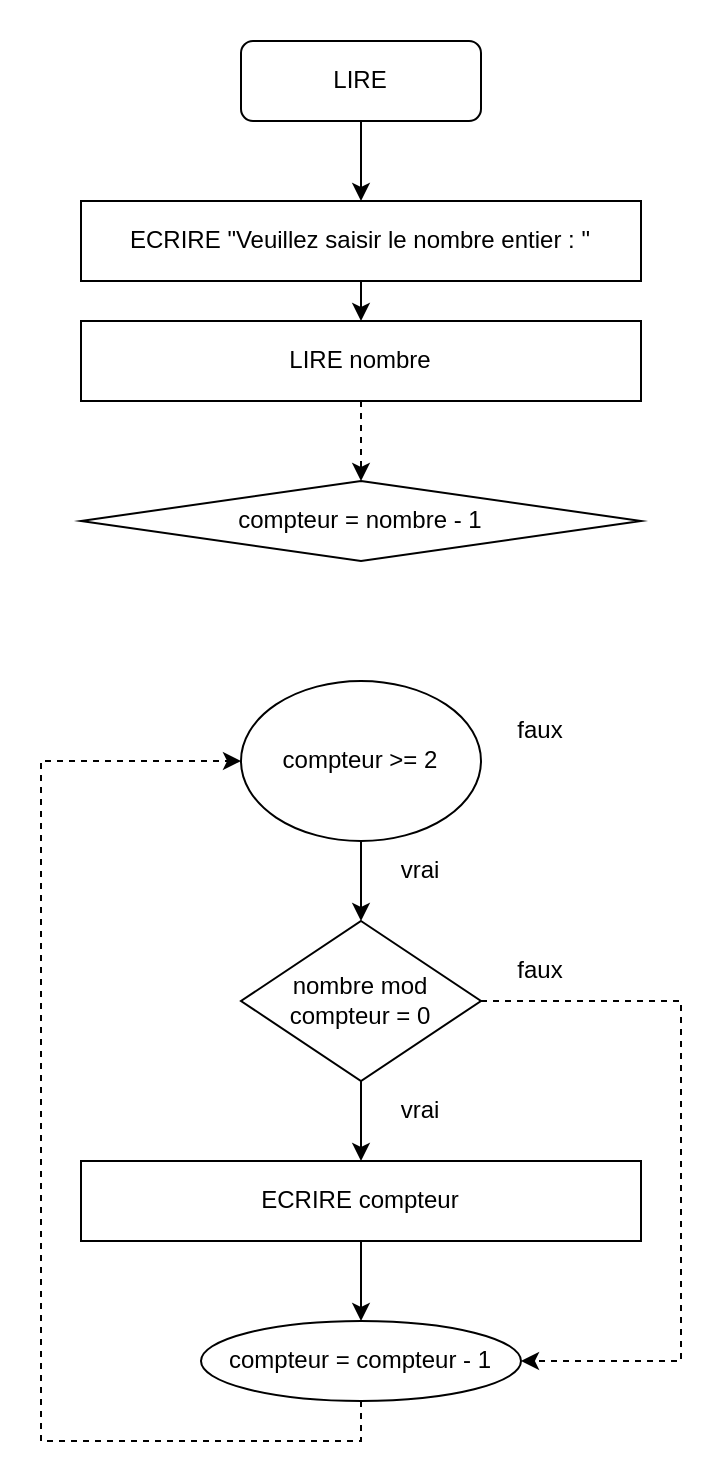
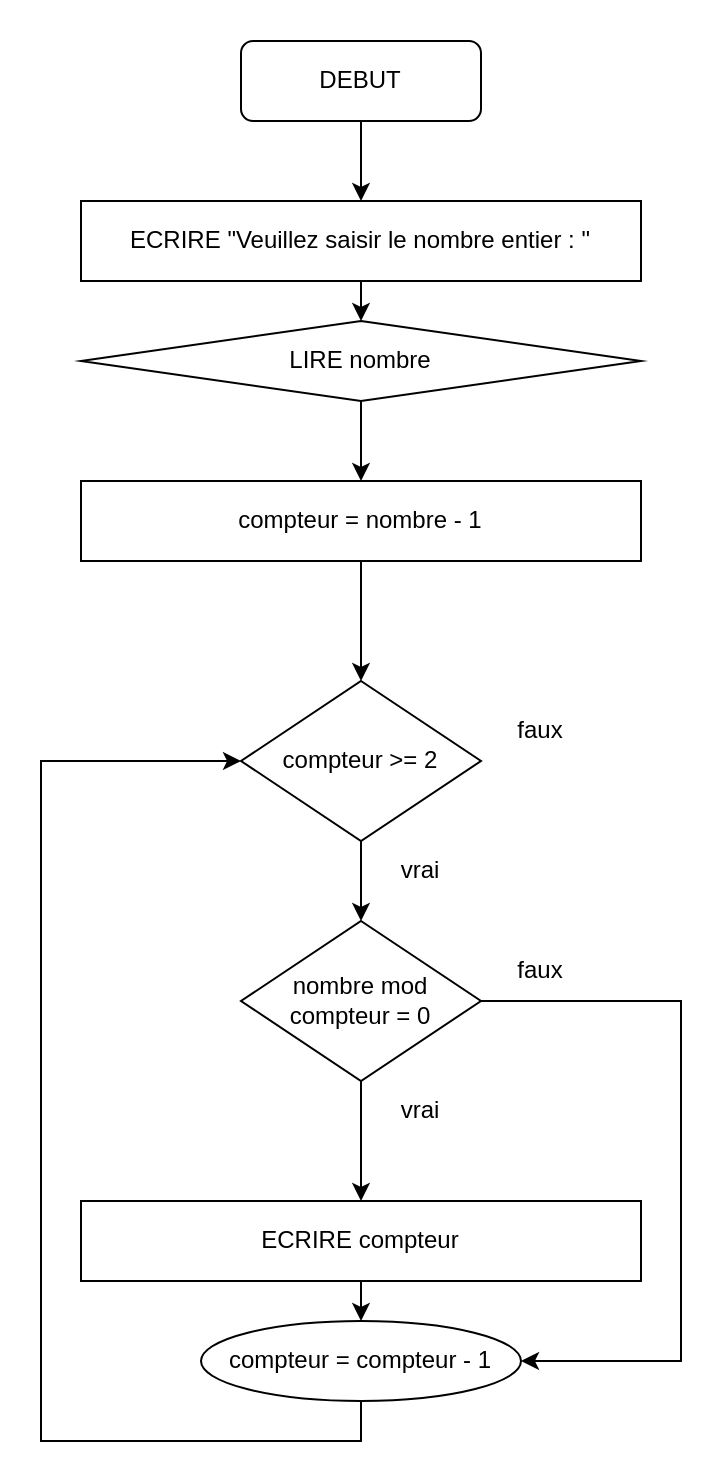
node "LIRE": label "LIRE" -> "DEBUT"
node "LIRE nombre": shape rectangle -> diamond
edge "LIRE nombre" -> "compteur = nombre - 1": style dashed -> solid
node "compteur = nombre - 1": shape diamond -> rectangle
edge "compteur = nombre - 1" -> "compteur >= 2": added
node "compteur >= 2": shape ellipse -> diamond
edge "nombre mod compteur = 0" -> "compteur = compteur - 1": style dashed -> solid
edge "compteur = compteur - 1" -> "compteur >= 2": style dashed -> solid
node "ECRIRE compteur": moved (361, 1201) -> (361, 1241)
